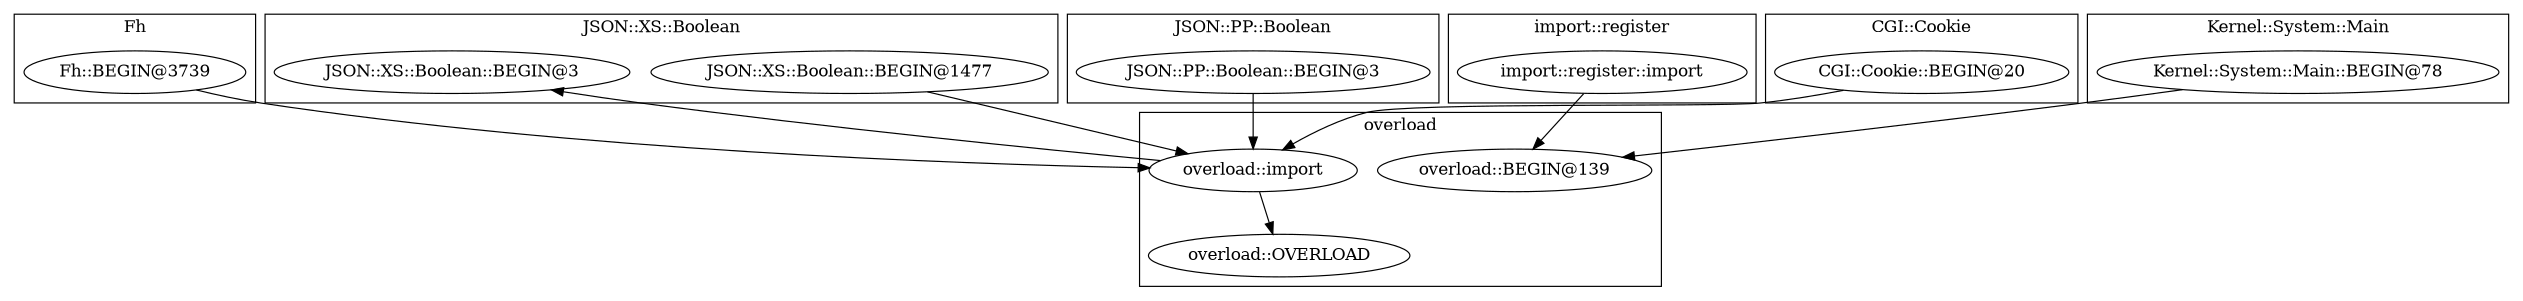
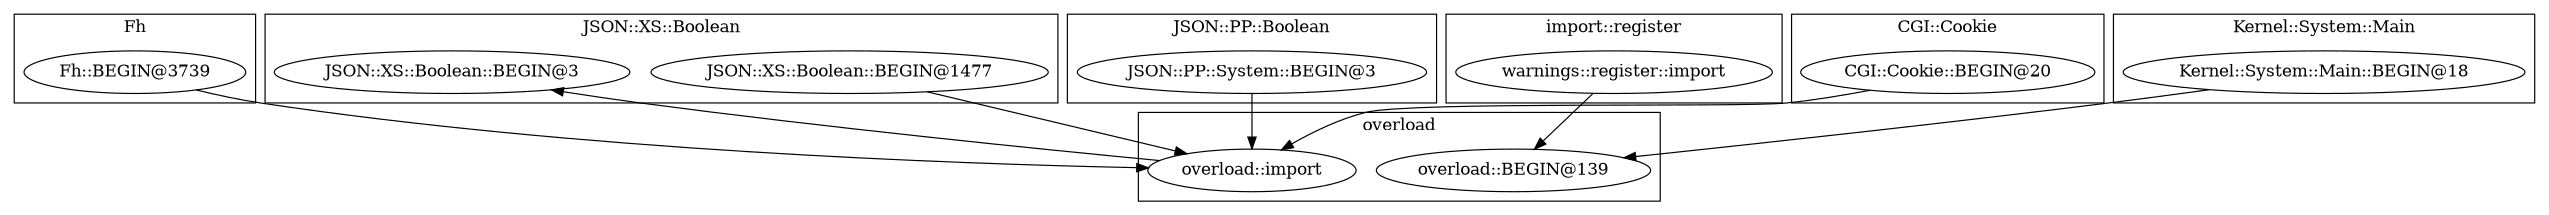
node "JSON::PP::Boolean::BEGIN@3": label "JSON::PP::Boolean::BEGIN@3" -> "JSON::PP::System::BEGIN@3"
node "import::register::import": label "import::register::import" -> "warnings::register::import"
node "Kernel::System::Main::BEGIN@78": label "Kernel::System::Main::BEGIN@78" -> "Kernel::System::Main::BEGIN@18"
node "overload::OVERLOAD": removed
